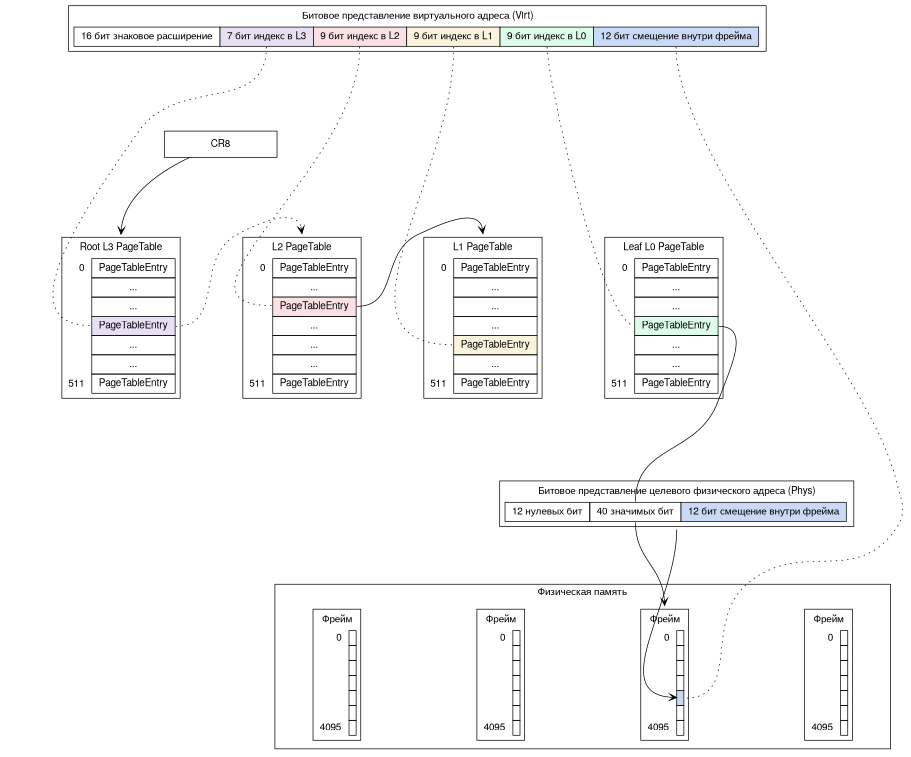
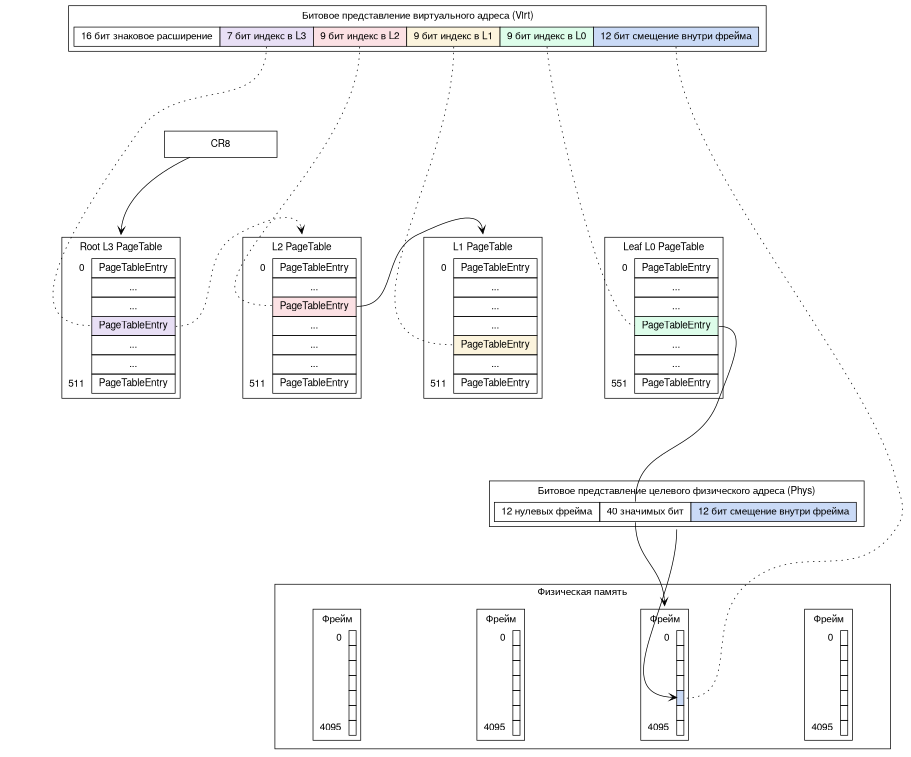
node "Leaf L0 PageTable": text "511" -> "551"
node "Битовое представление целевого физического адреса (Phys)": text "12 нулевых бит" -> "12 нулевых фрейма"
